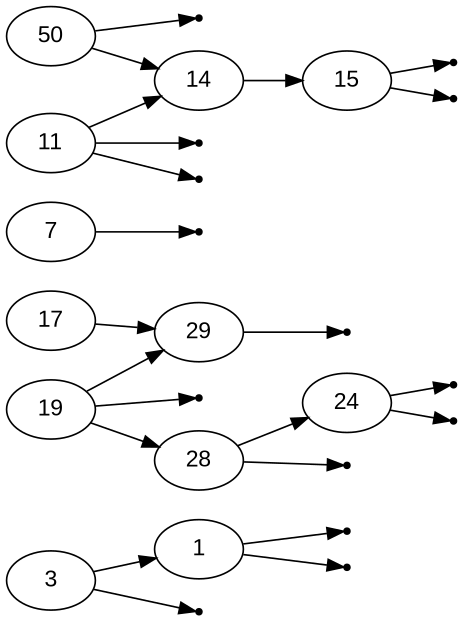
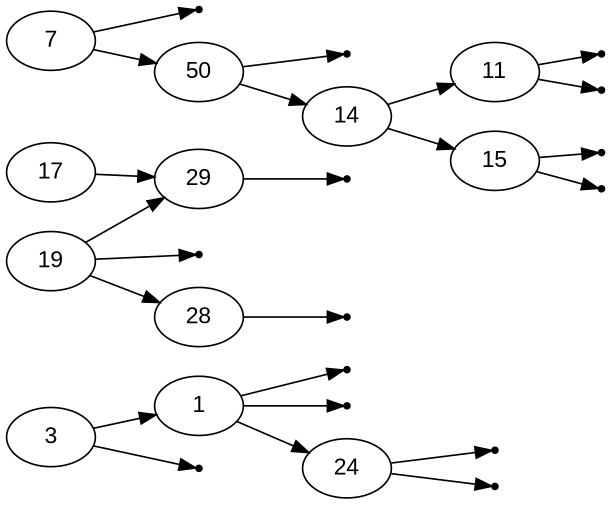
edge "7" -> "50": added
edge "11" -> "14": reversed
edge "28" -> "24": now "1" -> "24"
